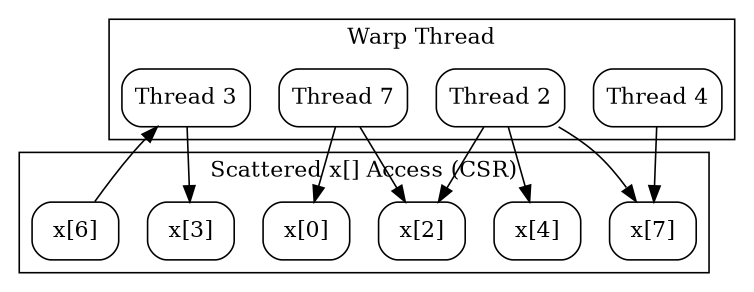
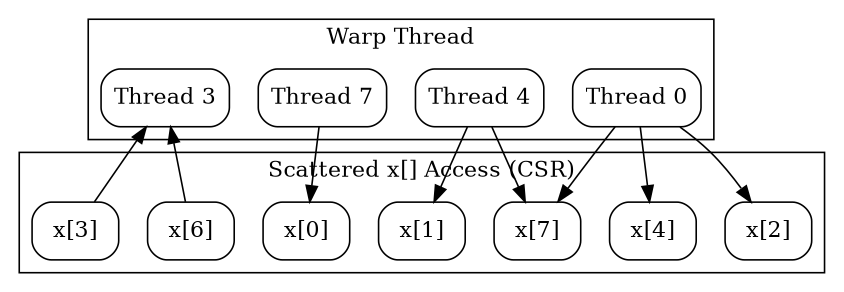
node "Thread 2": label "Thread 2" -> "Thread 0"
edge "Thread 3" -> "x[3]": reversed
edge "Thread 7" -> "x[2]": removed
node "x[1]": added
